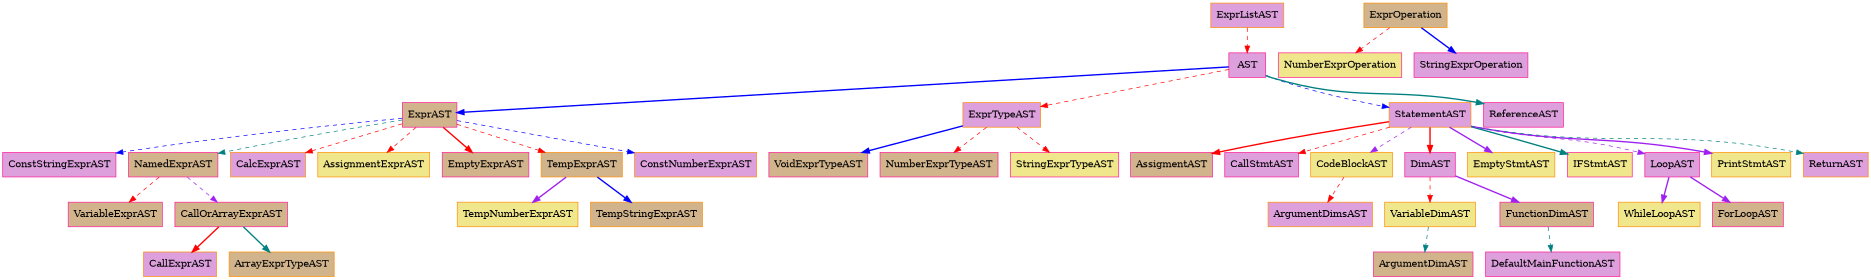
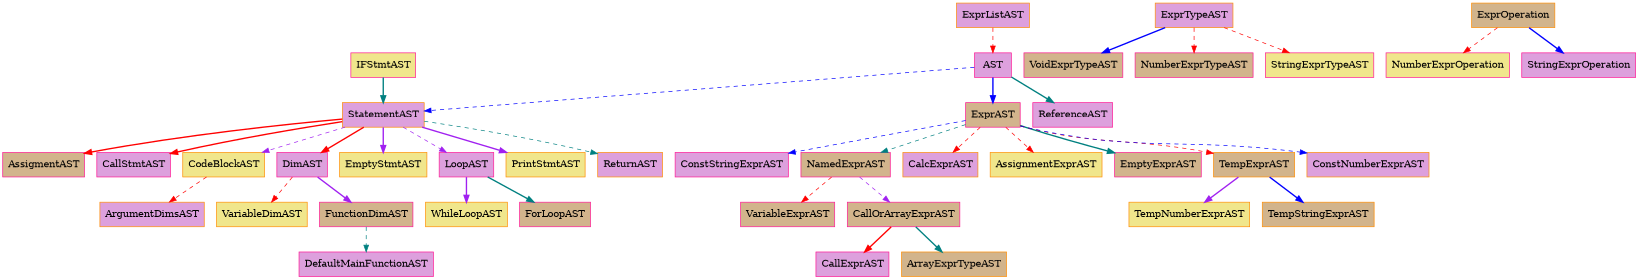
edge "AST" -> "ExprTypeAST": removed
edge "ExprAST" -> "EmptyExprAST": color red -> teal
edge "StatementAST" -> "CallStmtAST": style dashed -> bold
edge "StatementAST" -> "IFStmtAST": reversed
edge "LoopAST" -> "ForLoopAST": color purple -> teal
node "CallExprAST": color darkorange -> deeppink
node "ArgumentDimAST": removed
